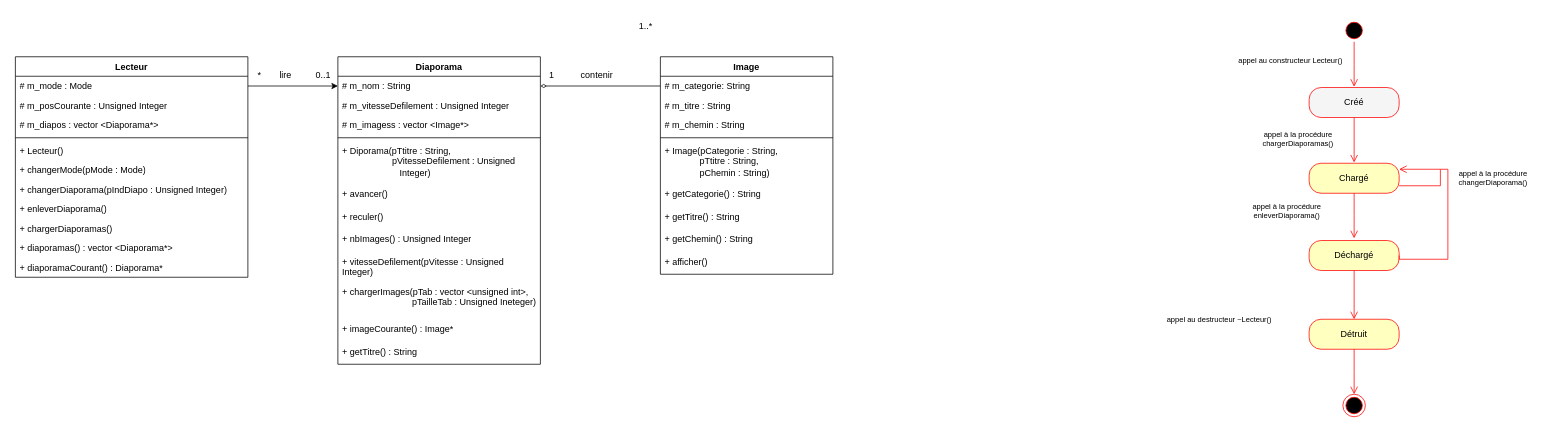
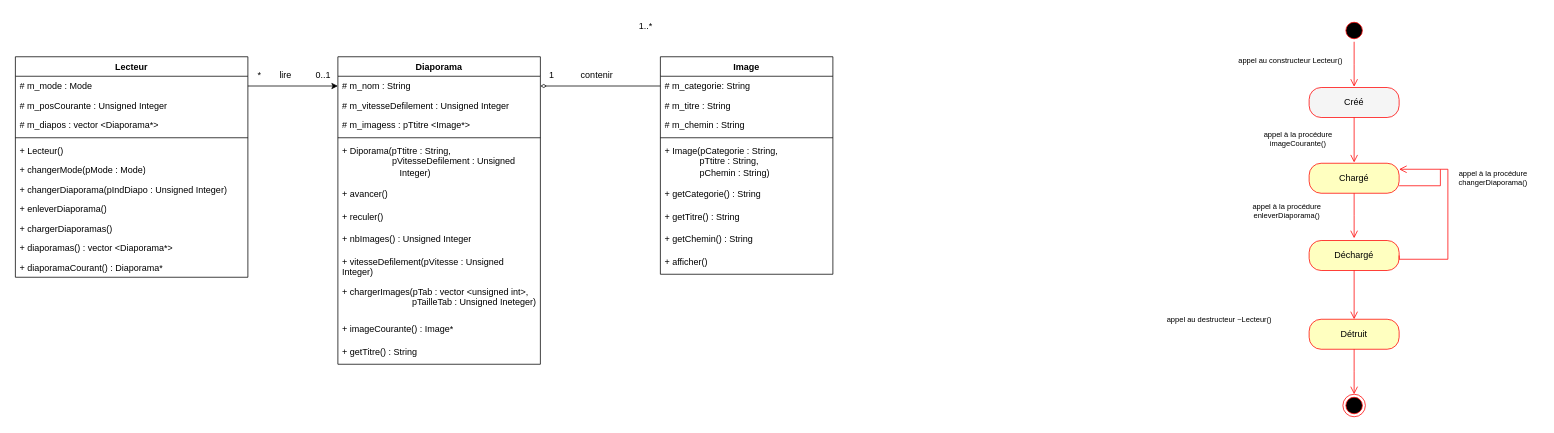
node "# m_imagess : vector <Image*>": label "# m_imagess : vector <Image*>" -> "# m_imagess : pTtitre <Image*>"
node "appel à la procédure chargerDiaporamas()": label "appel à la procédure chargerDiaporamas()" -> "appel à la procédure imageCourante()"
